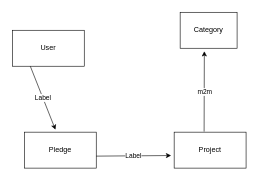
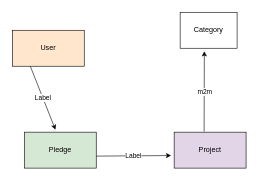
node "User": fillcolor #ffffff -> #ffe6cc
node "Pledge": fillcolor #ffffff -> #d5e8d4
node "Project": fillcolor #ffffff -> #e1d5e7
